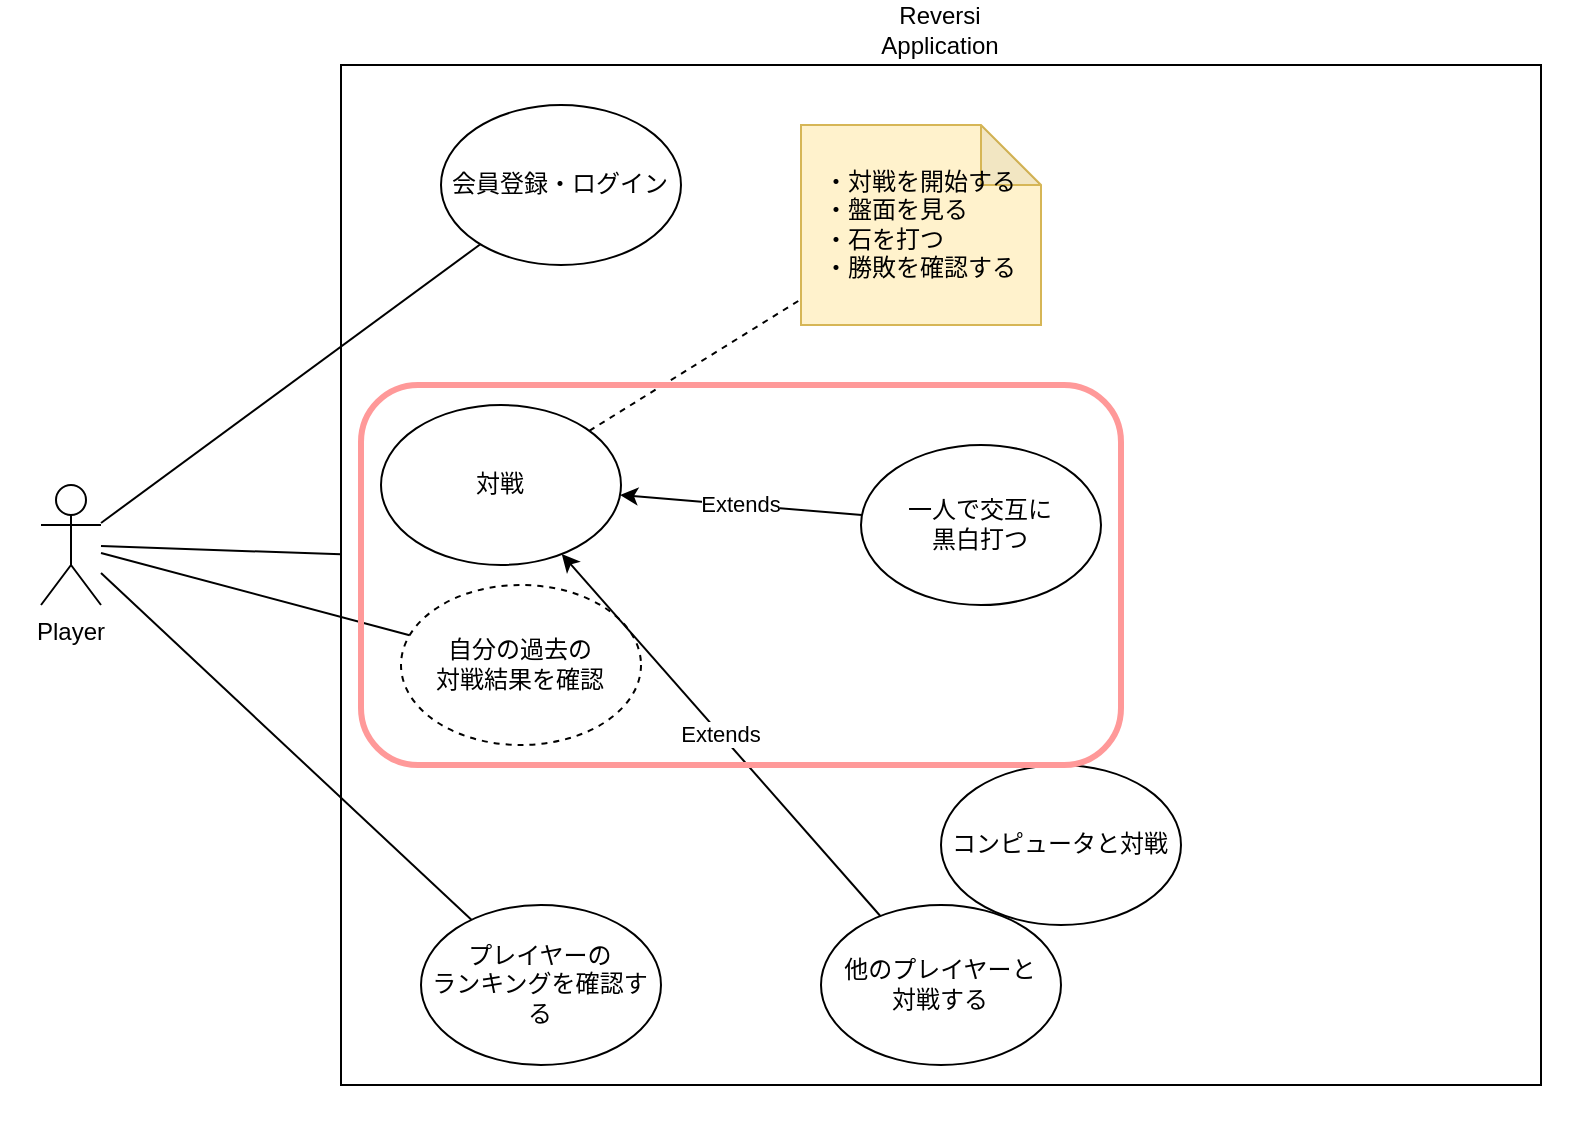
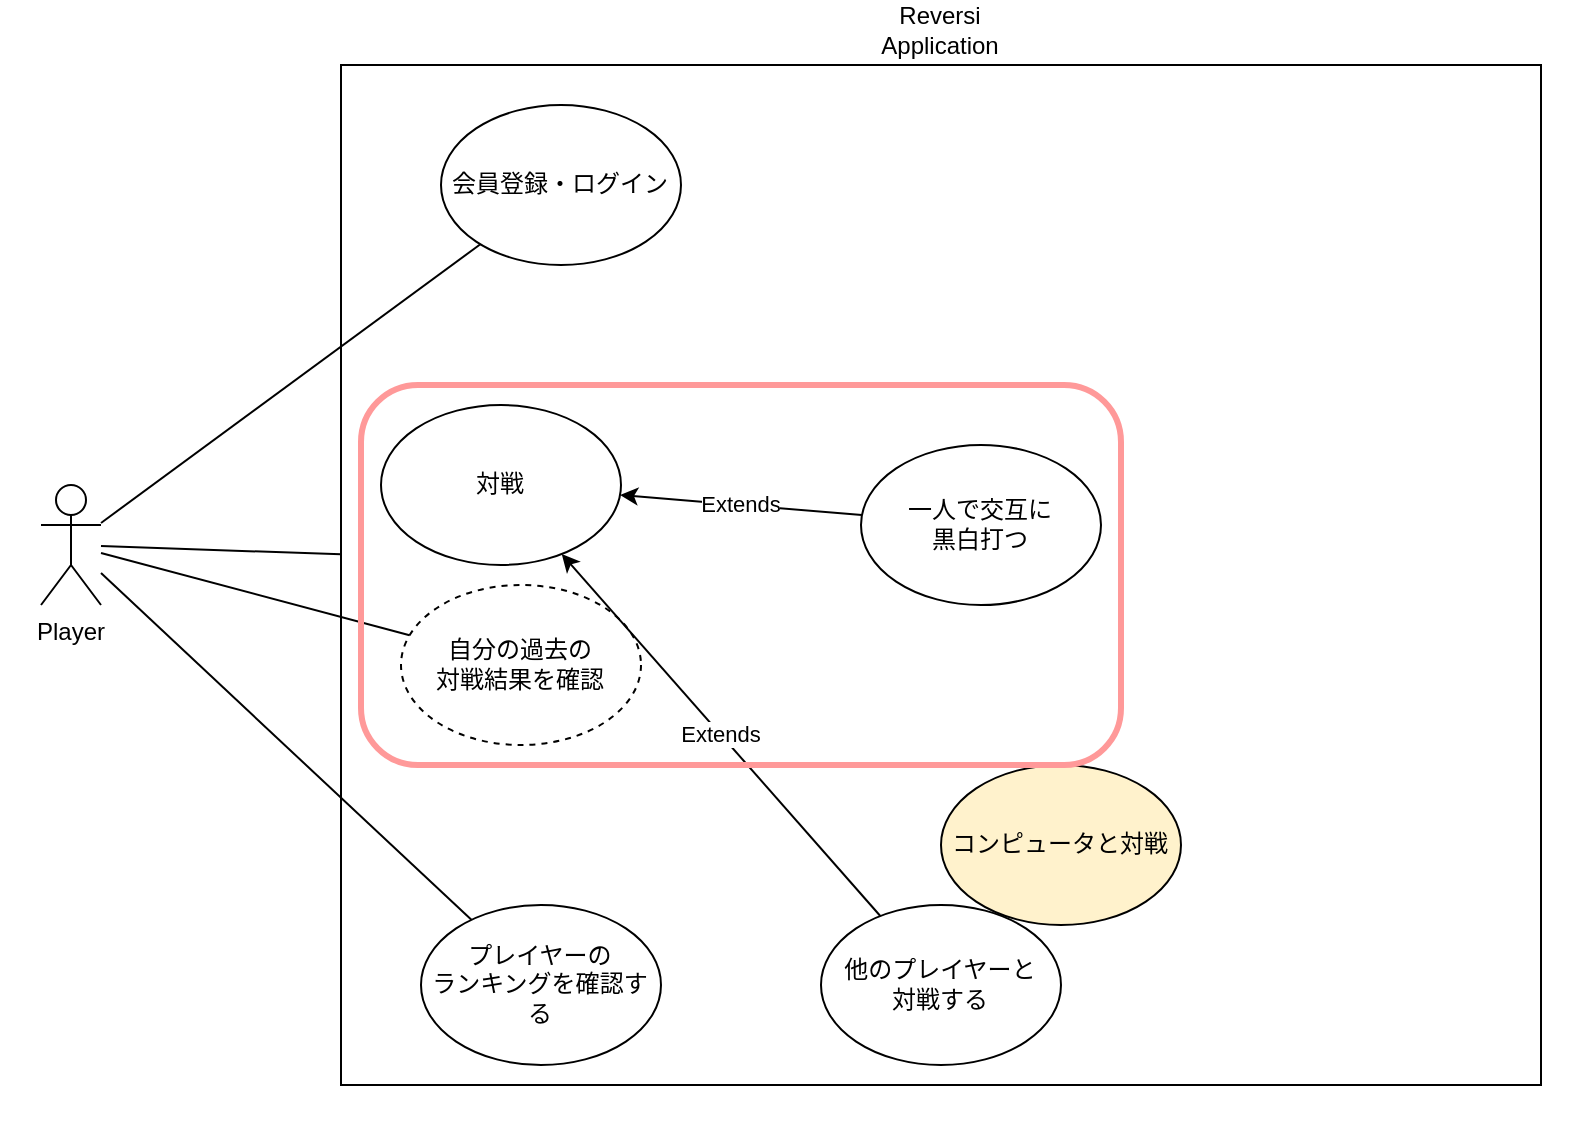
node "・対戦を開始する ・盤面を見る ・石を打つ ・勝敗を確認する": removed
edge "・対戦を開始する ・盤面を見る ・石を打つ ・勝敗を確認する" -- "対戦": removed
node "コンピュータと対戦": fillcolor #ffffff -> #fff2cc
